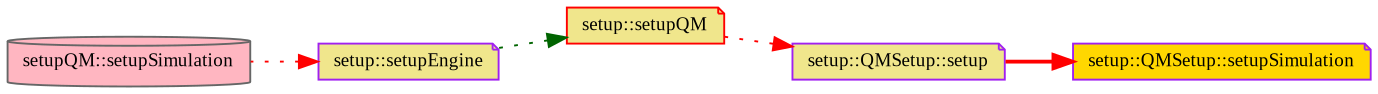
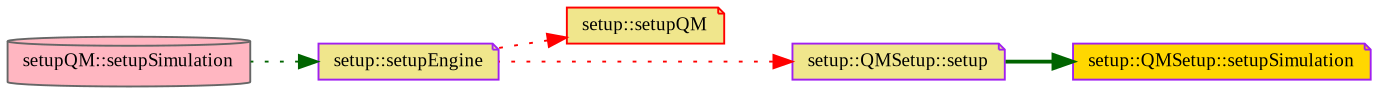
edge "setup::setupQM" -> "setup::QMSetup::setup": now "setup::setupEngine" -> "setup::QMSetup::setup"
edge "setup::setupEngine" -> "setup::setupQM": color darkgreen -> red
edge "setupQM::setupSimulation" -> "setup::setupEngine": color red -> darkgreen
edge "setup::QMSetup::setup" -> "setup::QMSetup::setupSimulation": color red -> darkgreen
